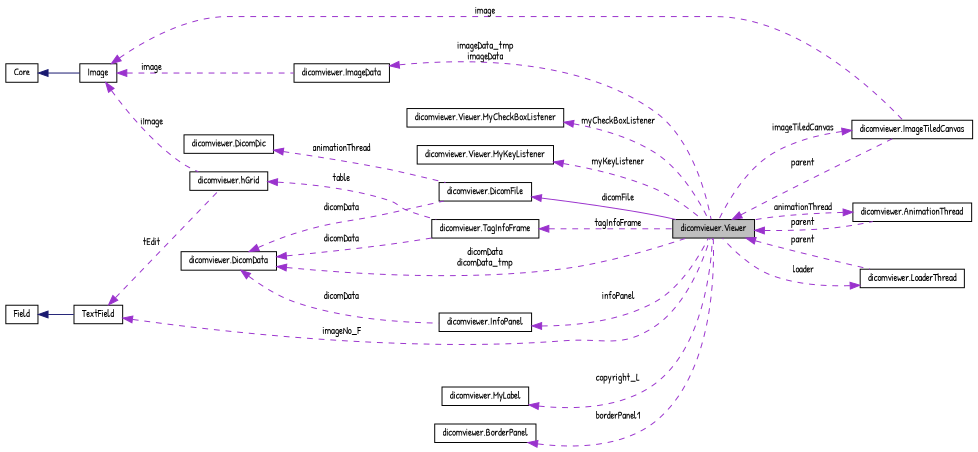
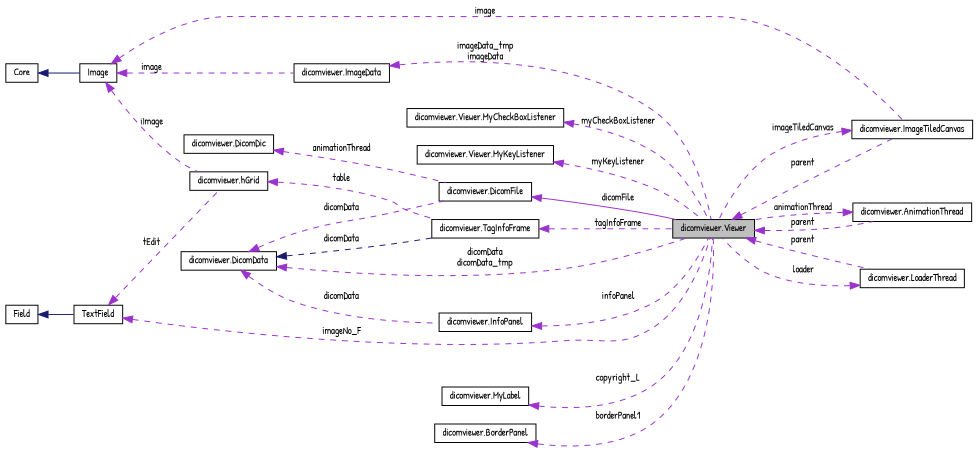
edge "dicomviewer.TagInfoFrame" -> "dicomviewer.DicomData": color darkorchid3 -> midnightblue
